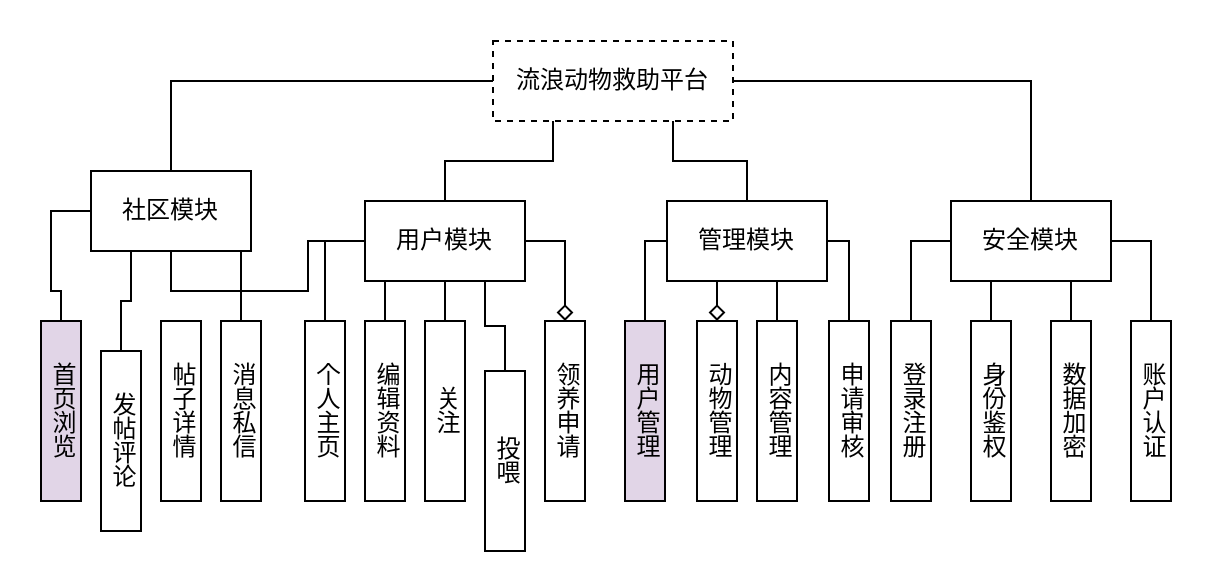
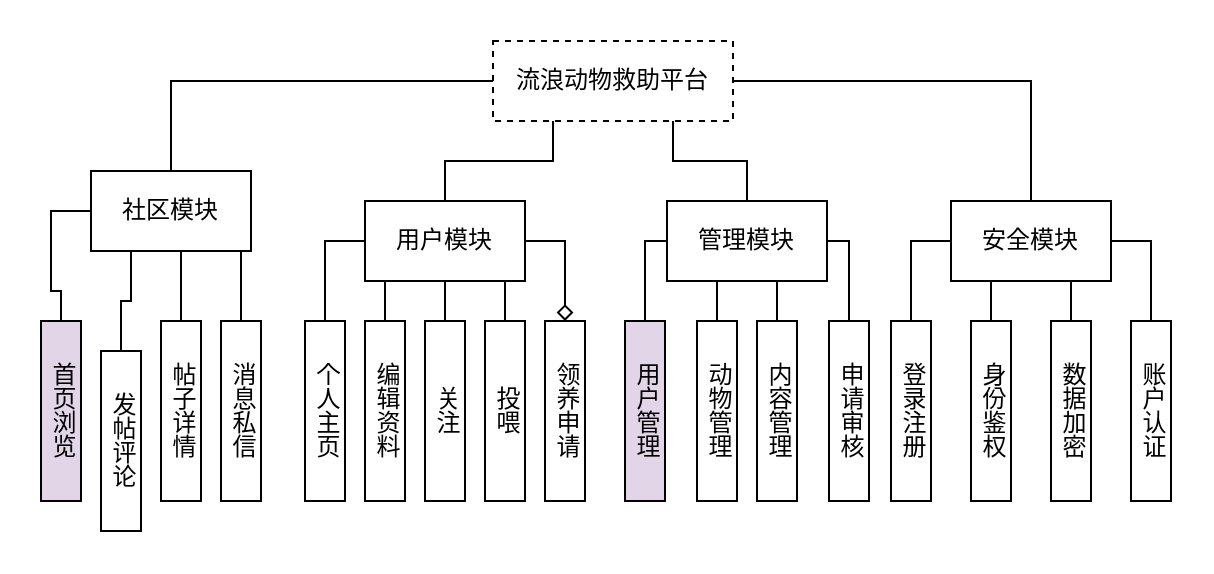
edge "社区模块" -- "用户模块": now "社区模块" -- "帖子详情"
edge "管理模块" -> "动物管理": arrowhead diamond -> none
node "投喂": moved (505, 461) -> (505, 411)
